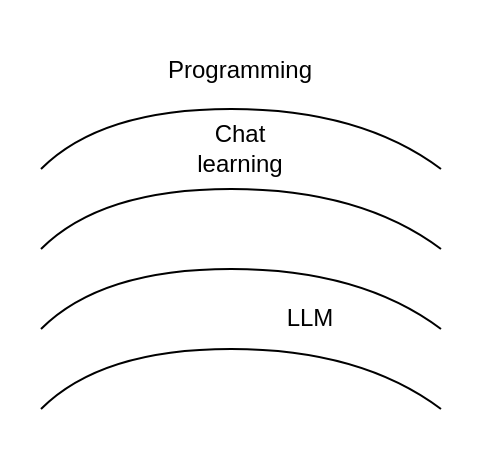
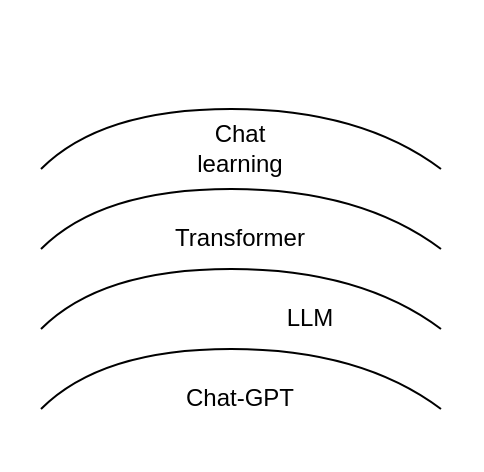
node "Programming": removed
node "Transformer": added
node "Chat-GPT": added
